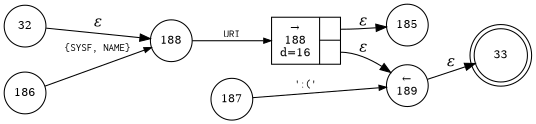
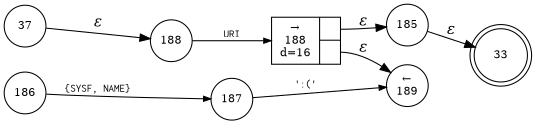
node "32": label "32" -> "37"
edge "186" -> "188": now "186" -> "187"
edge "← 189" -> "33": now "185" -> "33"
